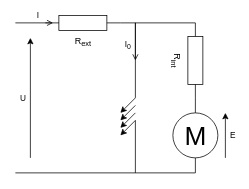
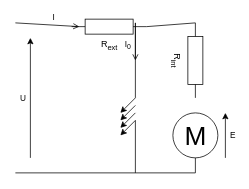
node "Rext": moved (83, 23) -> (109, 27)
edge "Rint" -- "M": removed
